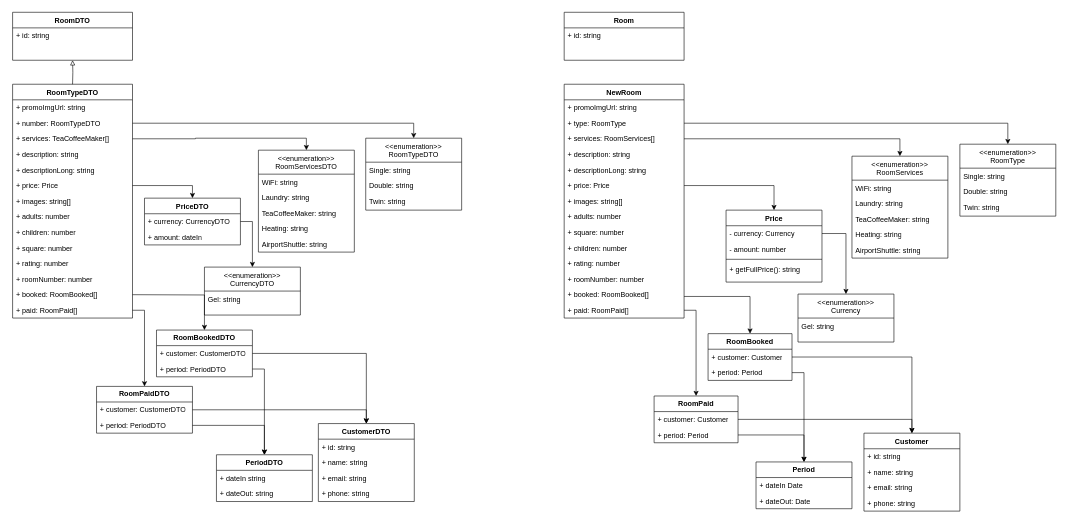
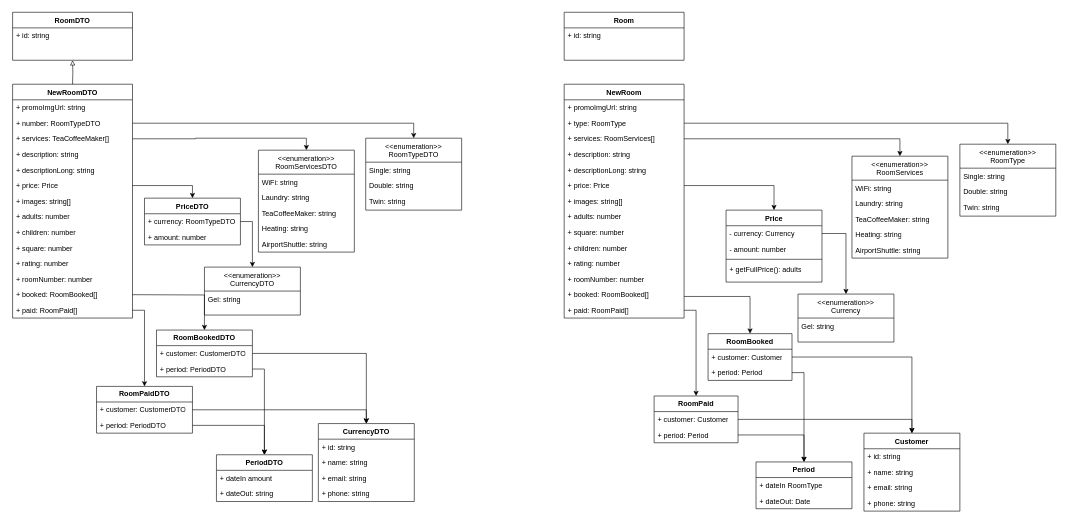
node "RoomTypeDTO": label "RoomTypeDTO" -> "NewRoomDTO"
node "+ currency: CurrencyDTO": label "+ currency: CurrencyDTO" -> "+ currency: RoomTypeDTO"
node "+ amount: dateIn": label "+ amount: dateIn" -> "+ amount: number"
node "+ getFullPrice(): string": label "+ getFullPrice(): string" -> "+ getFullPrice(): adults"
node "CustomerDTO": label "CustomerDTO" -> "CurrencyDTO"
node "+ dateIn string": label "+ dateIn string" -> "+ dateIn amount"
node "+ dateIn Date": label "+ dateIn Date" -> "+ dateIn RoomType"
